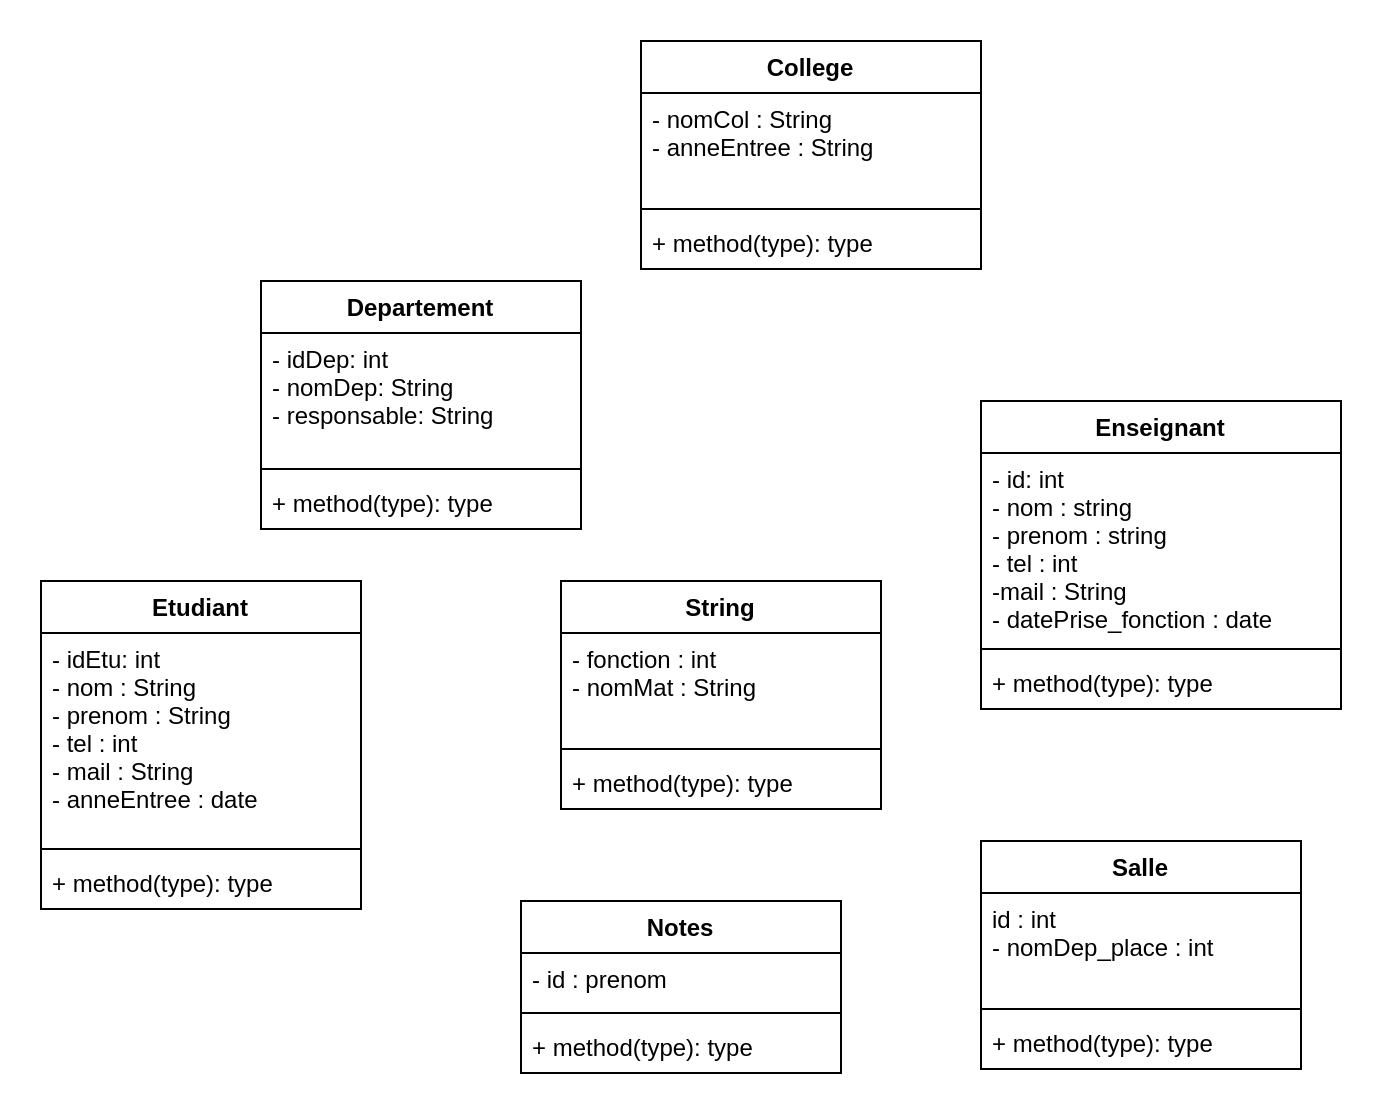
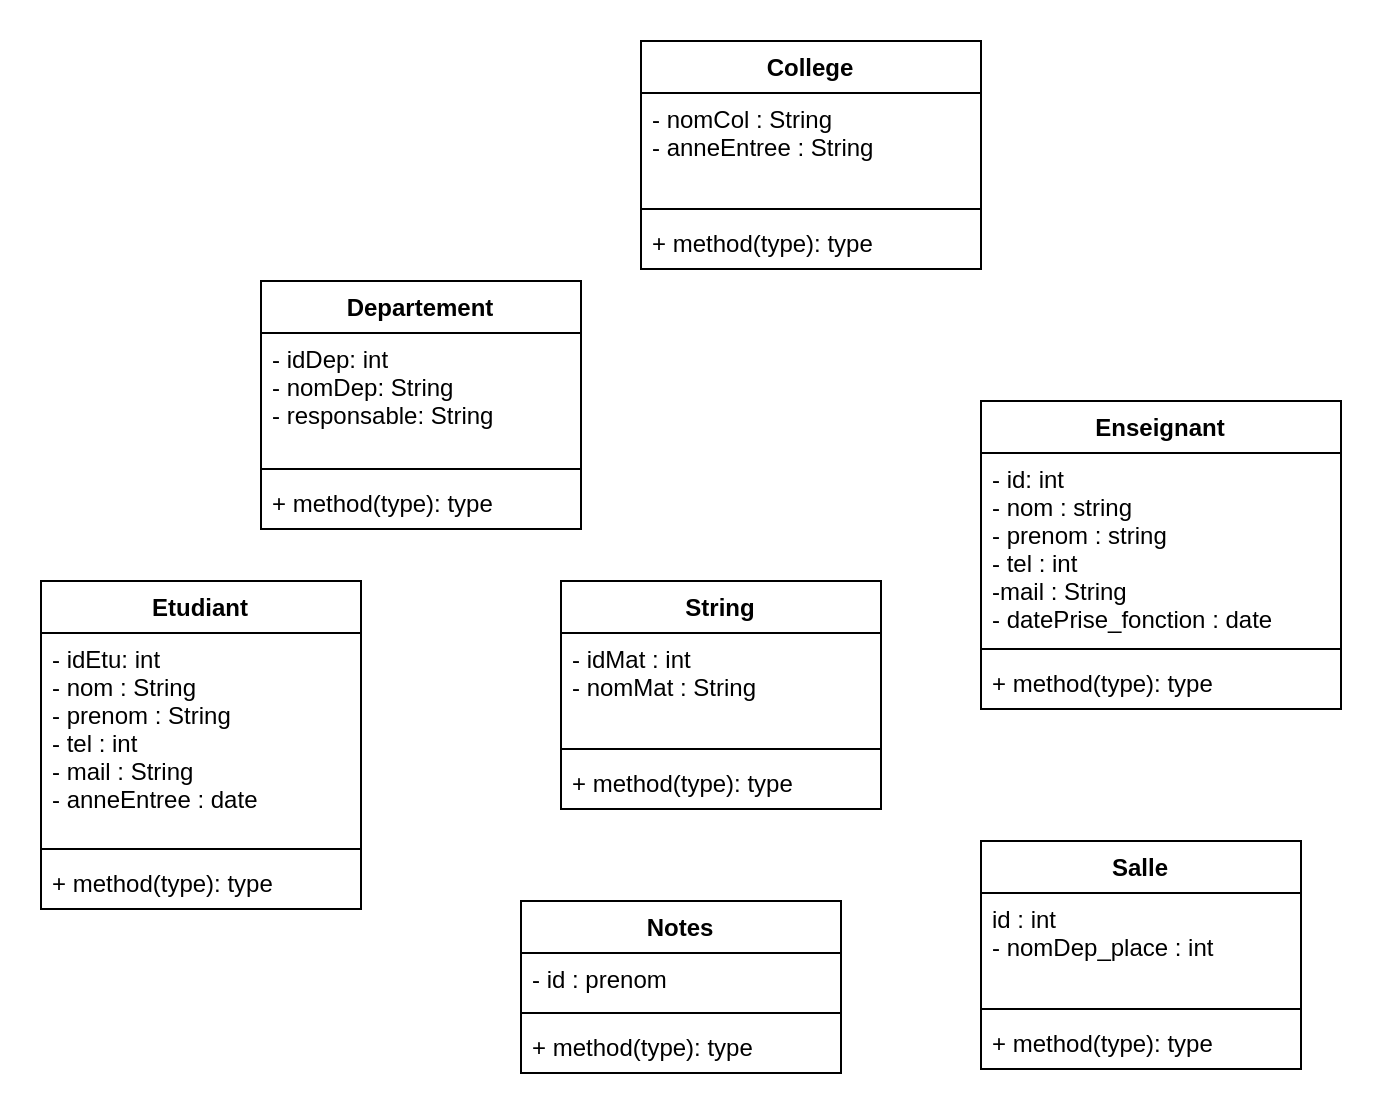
node "- fonction : int - nomMat : String": label "- fonction : int - nomMat : String" -> "- idMat : int - nomMat : String"
